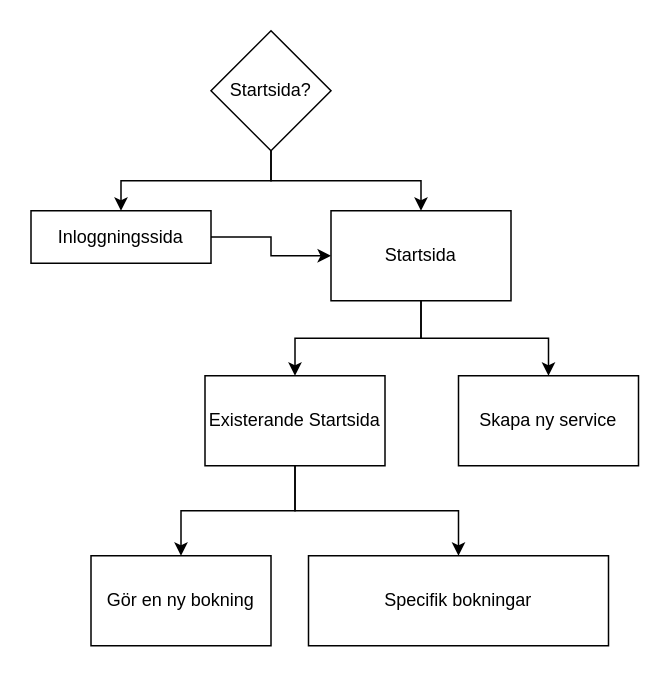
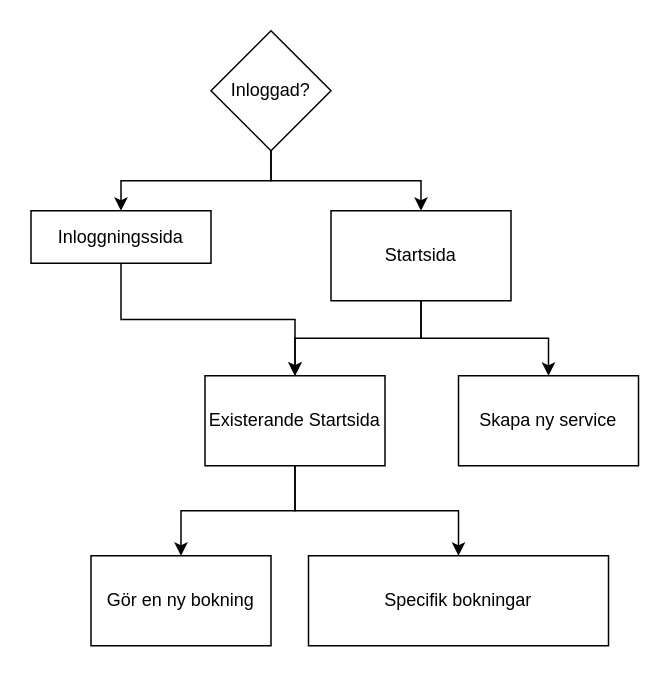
node "Startsida?": label "Startsida?" -> "Inloggad?"
edge "Inloggningssida" -> "Startsida": now "Inloggningssida" -> "Existerande Startsida"
